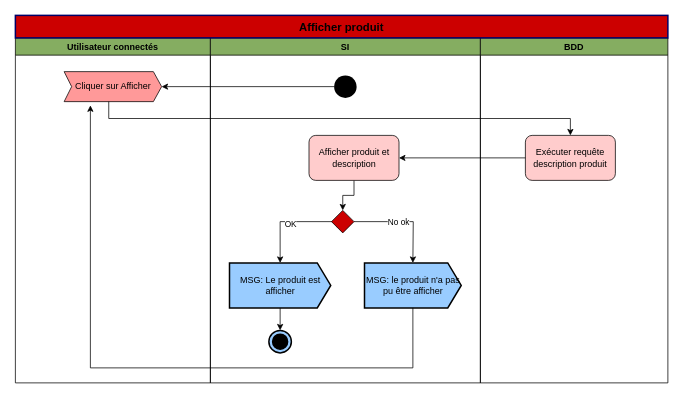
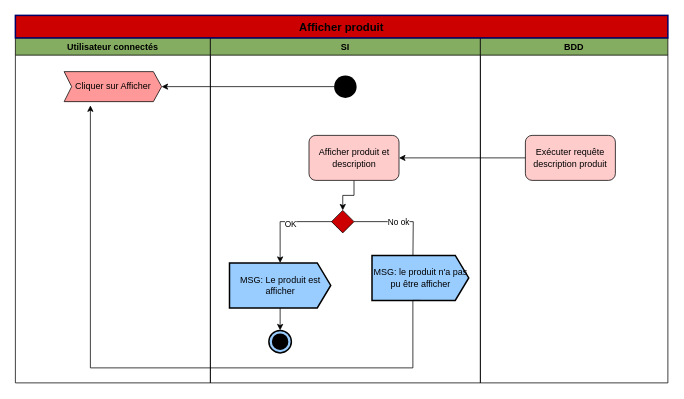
edge "Cliquer sur Afficher" -> "Exécuter requête description produit": removed
node "MSG: le produit n'a pas pu être afficher": moved (413, 285) -> (420, 278)
